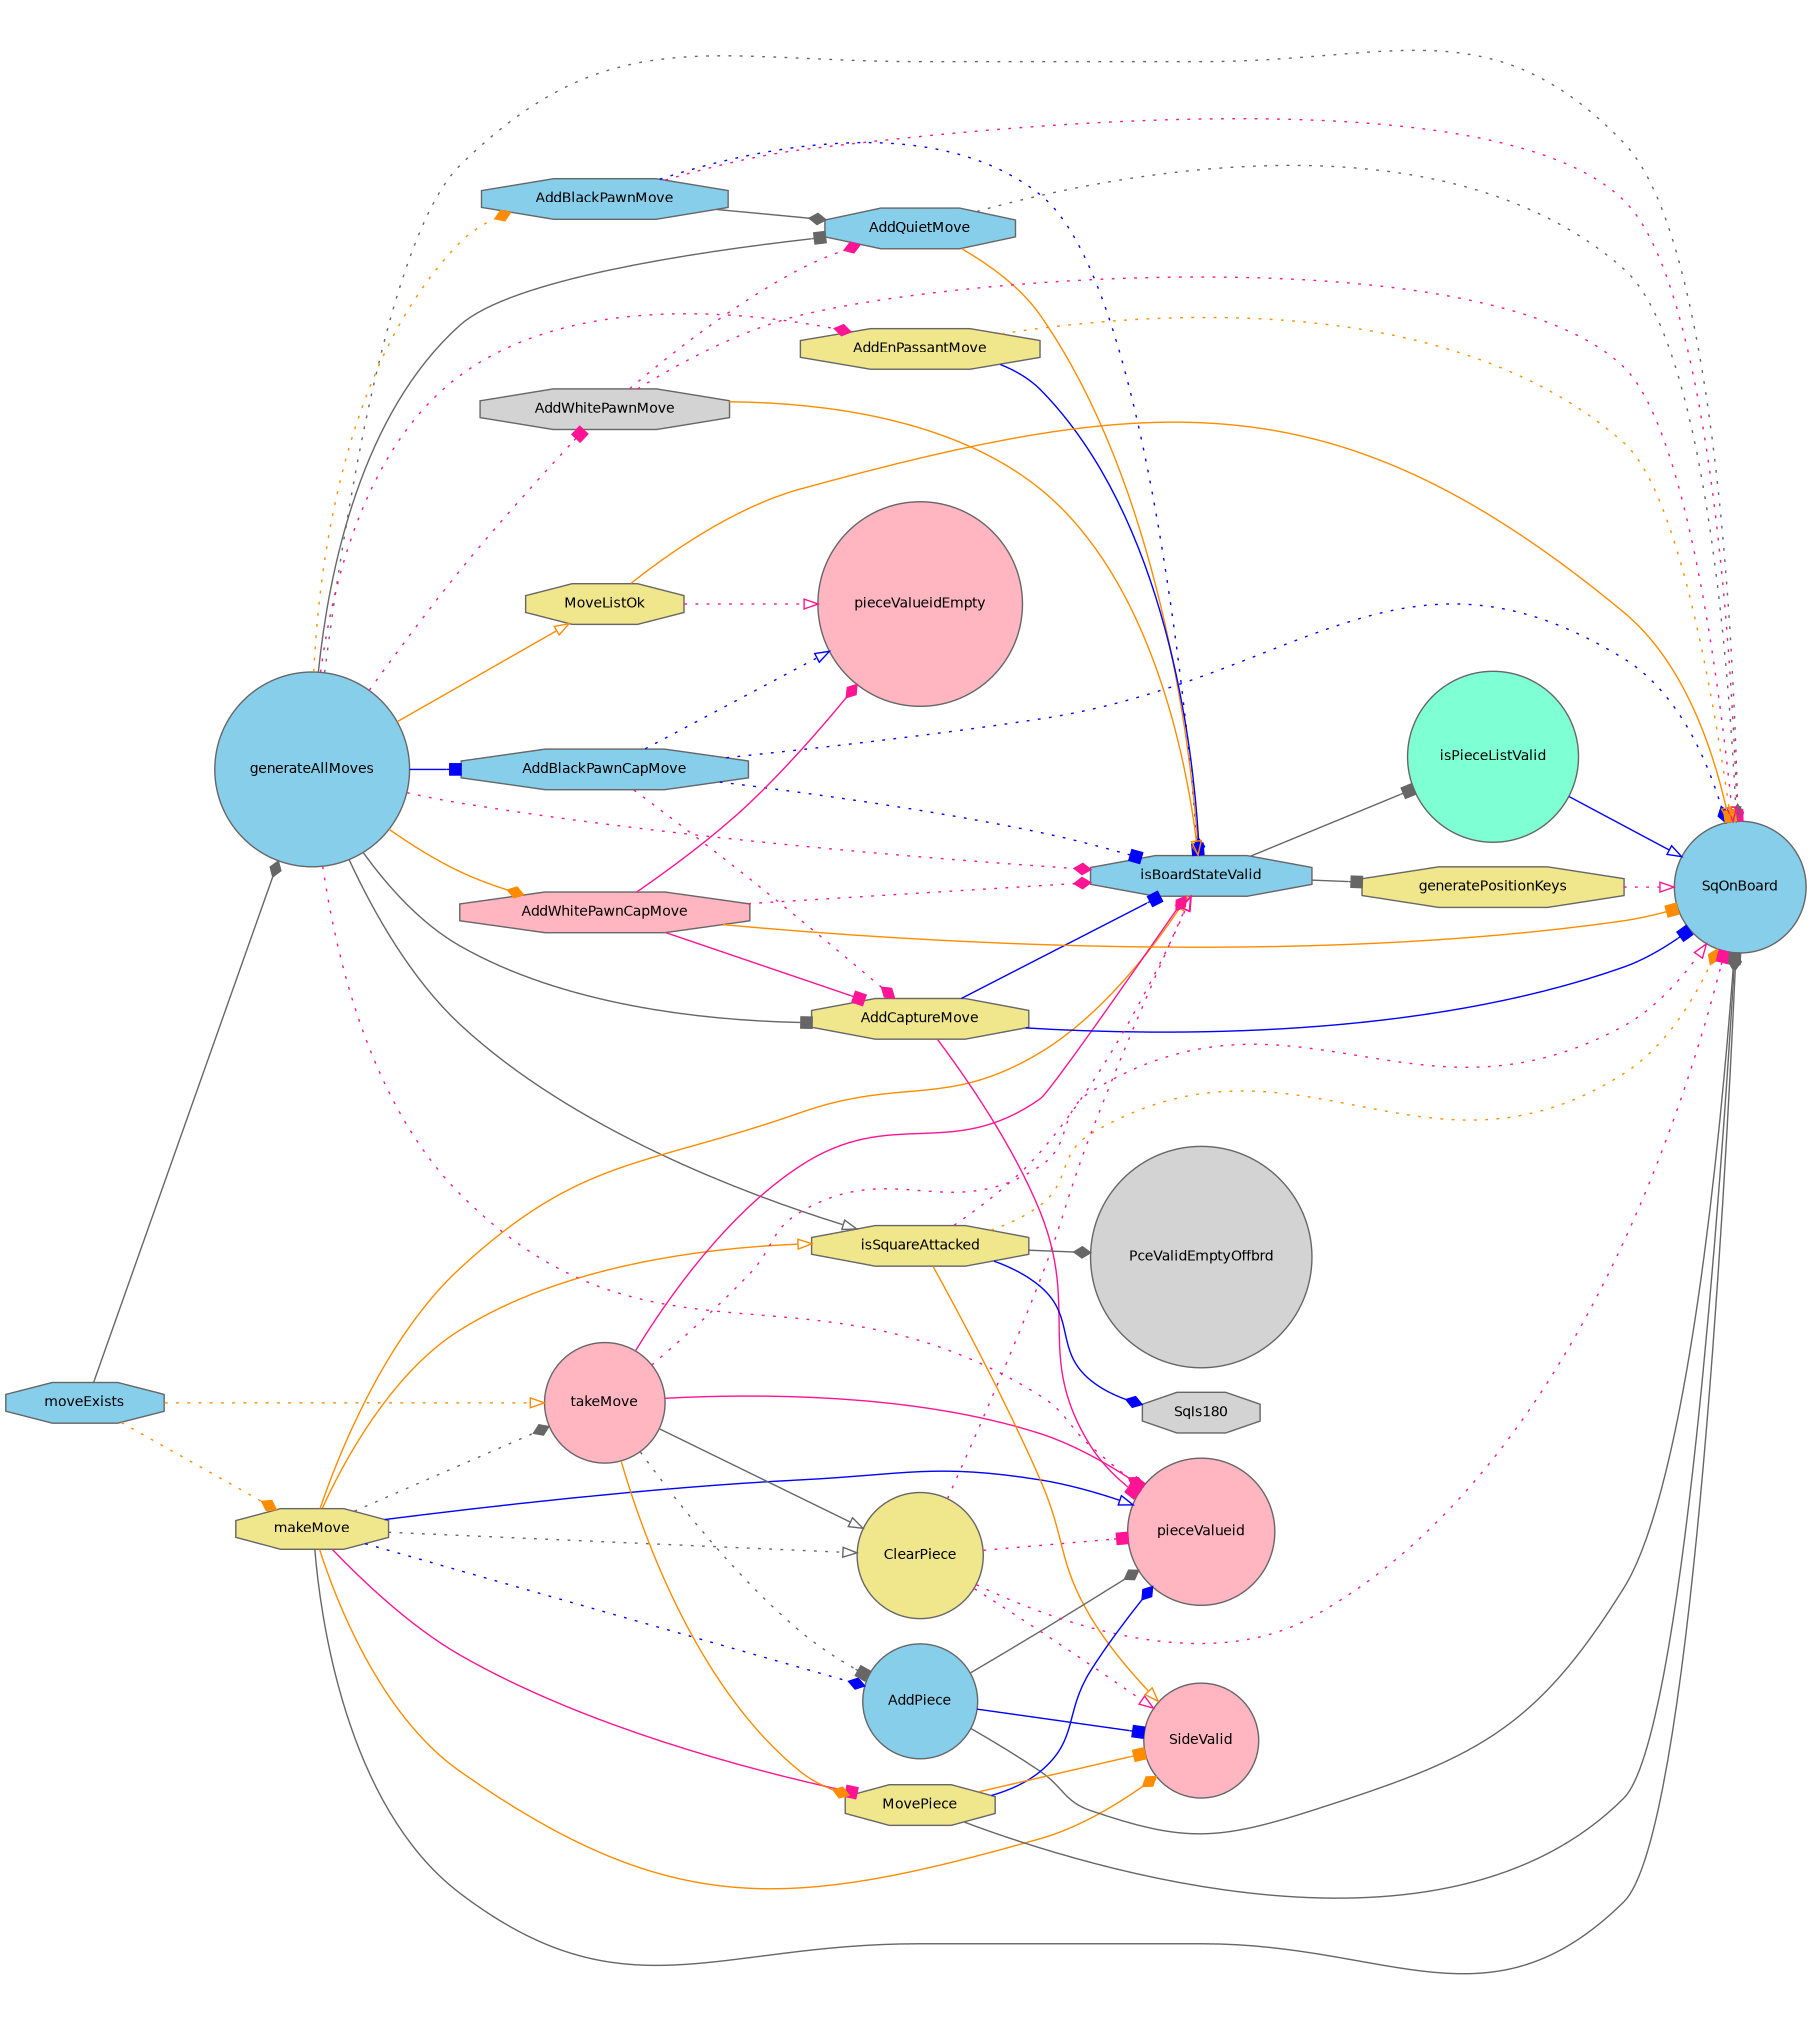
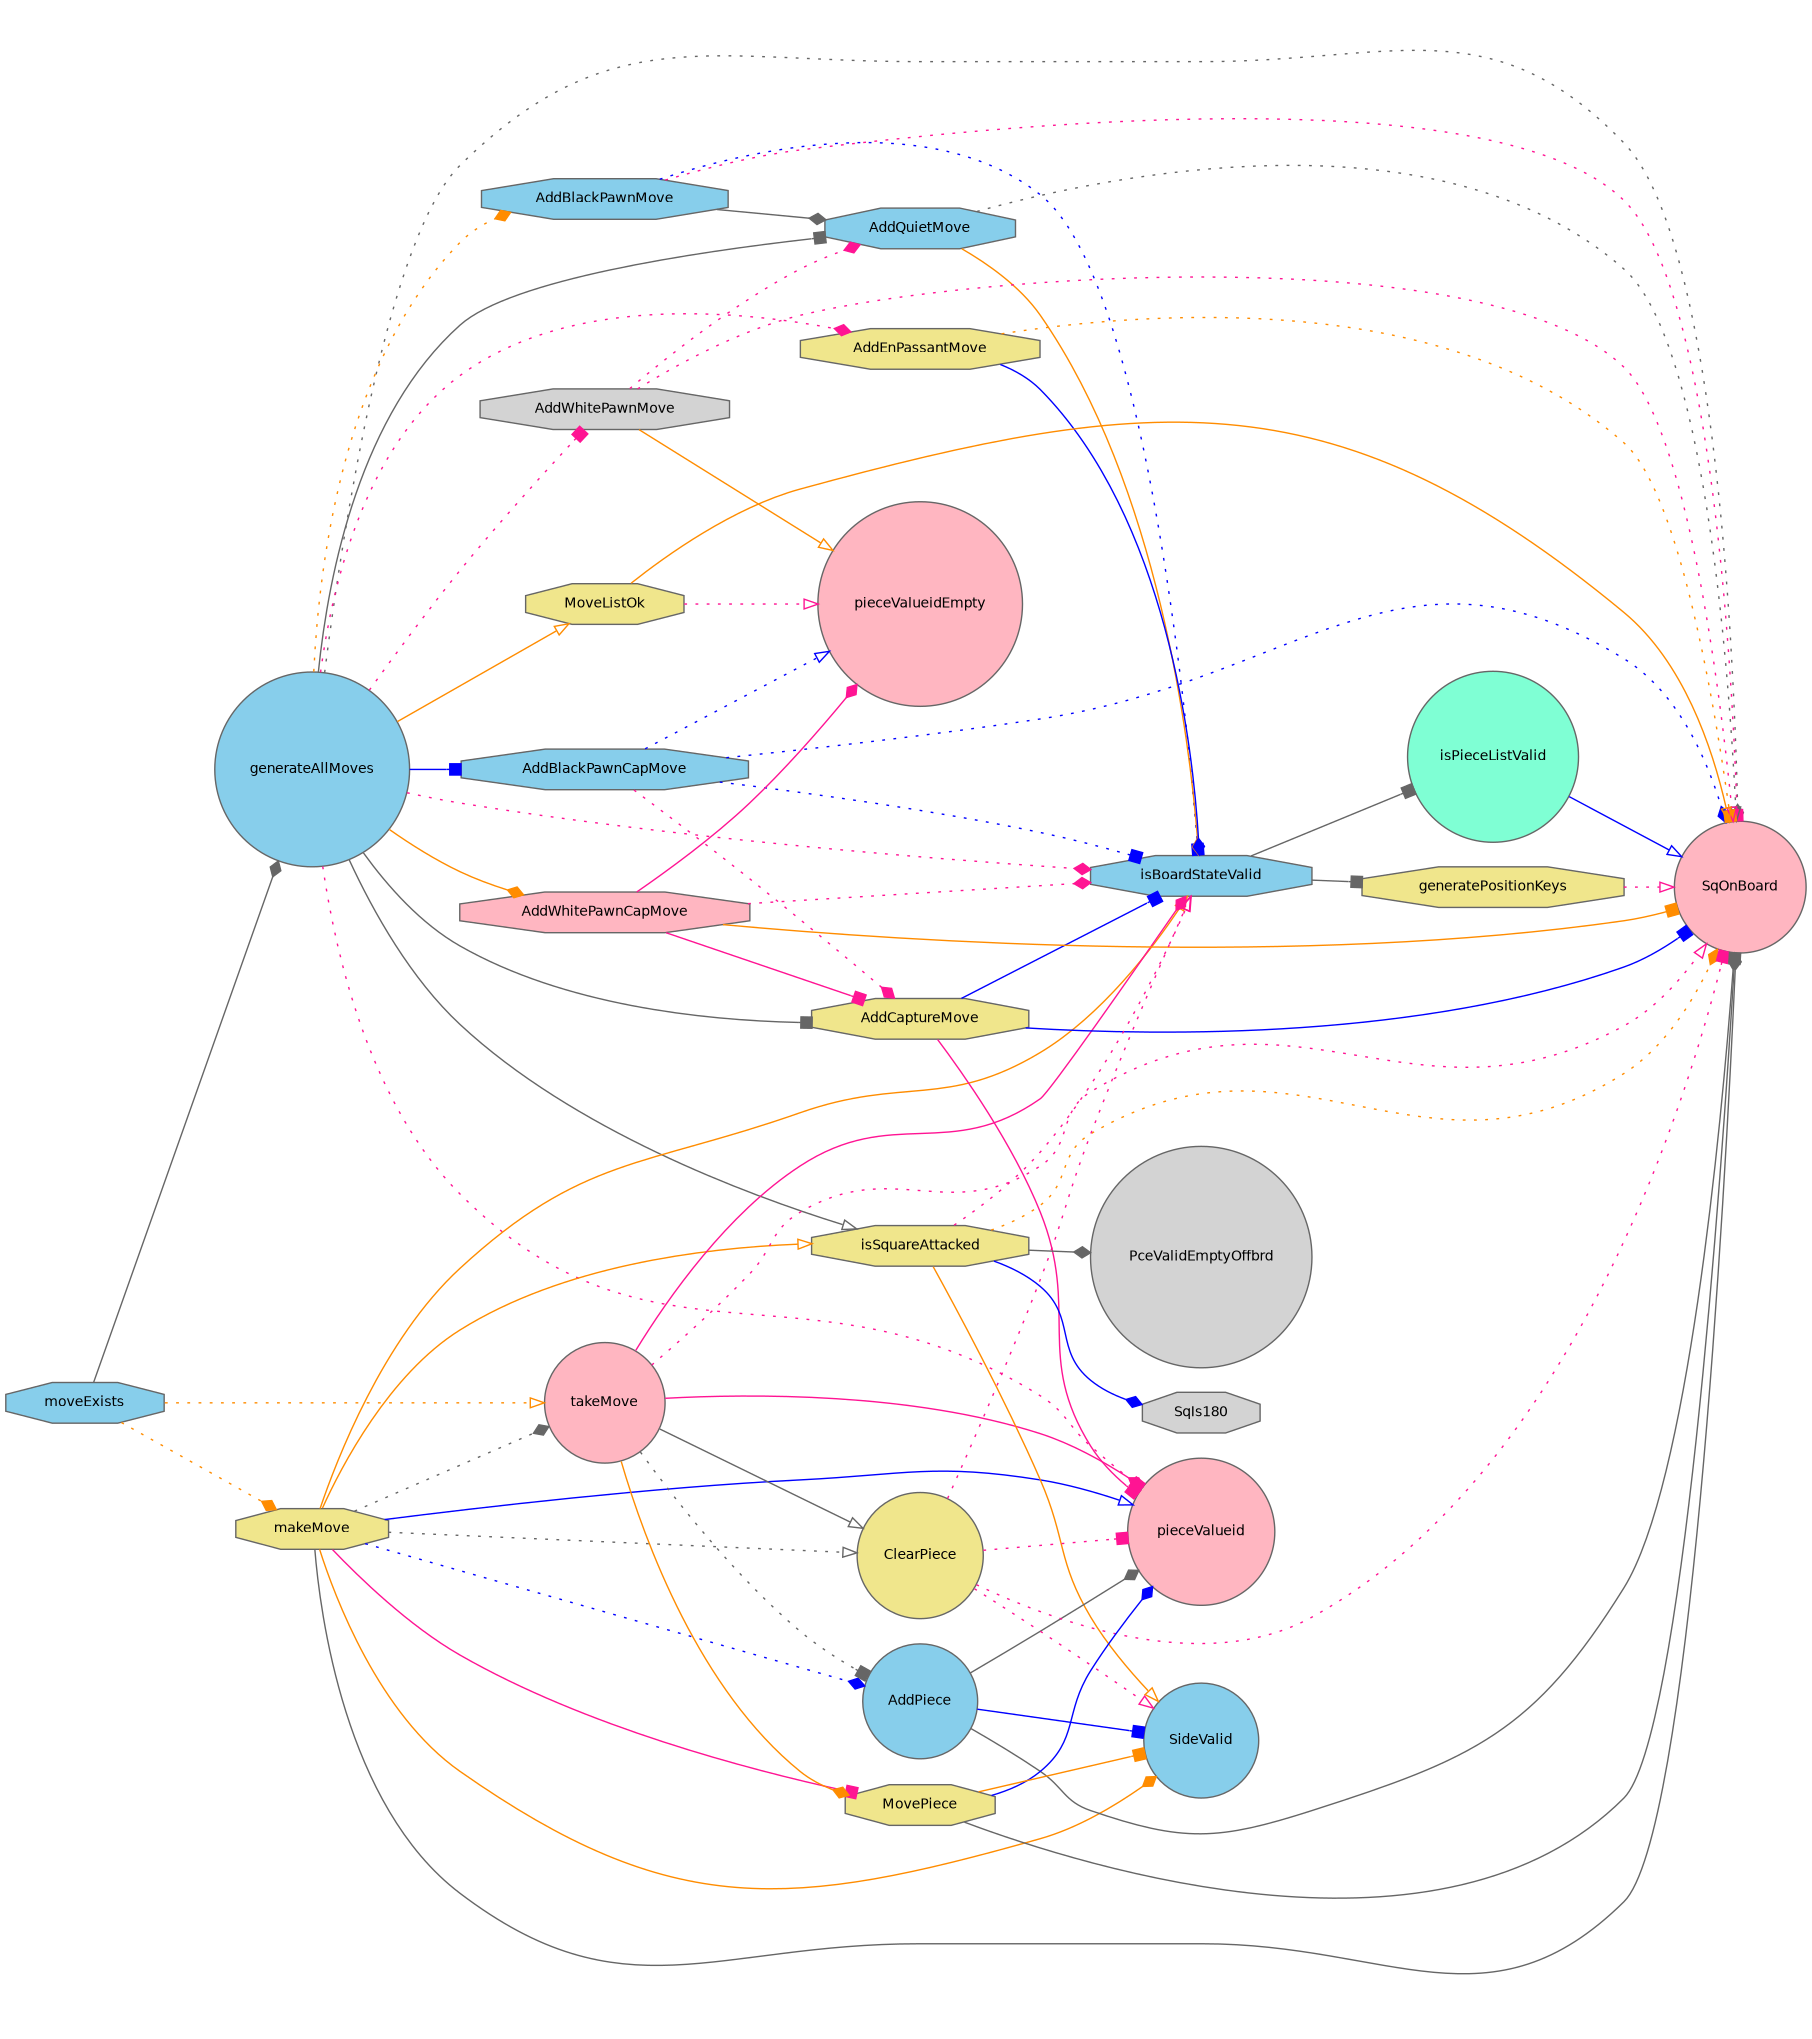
edge "AddWhitePawnMove" -> "isBoardStateValid": now "AddWhitePawnMove" -> "pieceValueidEmpty"
node "SqOnBoard": fillcolor skyblue -> lightpink
node "SideValid": fillcolor lightpink -> skyblue
